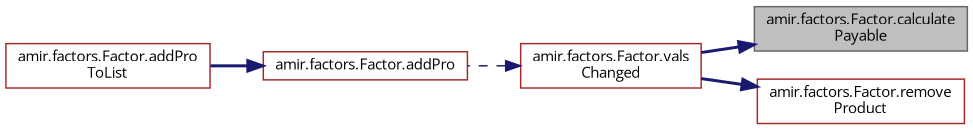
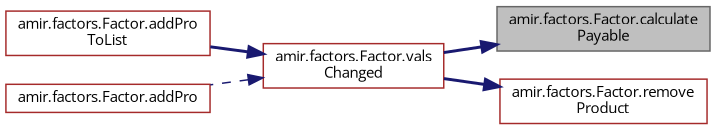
edge "amir.factors.Factor.addPro ToList" -> "amir.factors.Factor.addPro": now "amir.factors.Factor.addPro ToList" -> "amir.factors.Factor.vals Changed"
